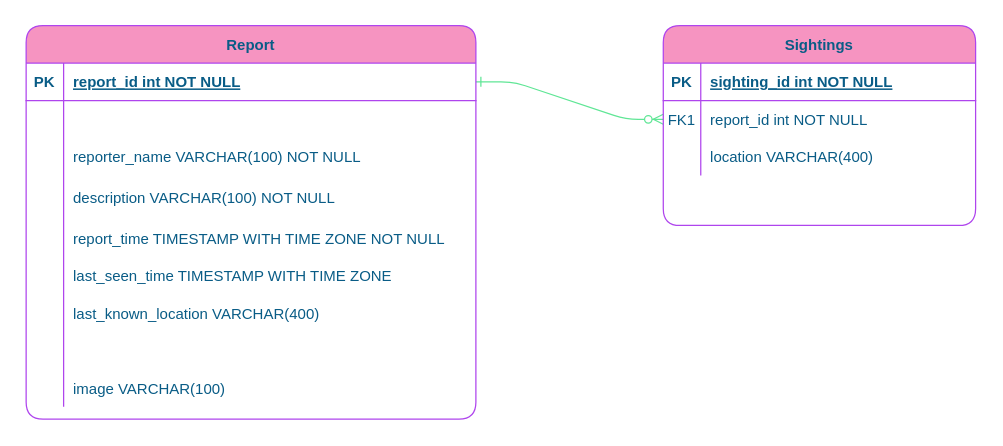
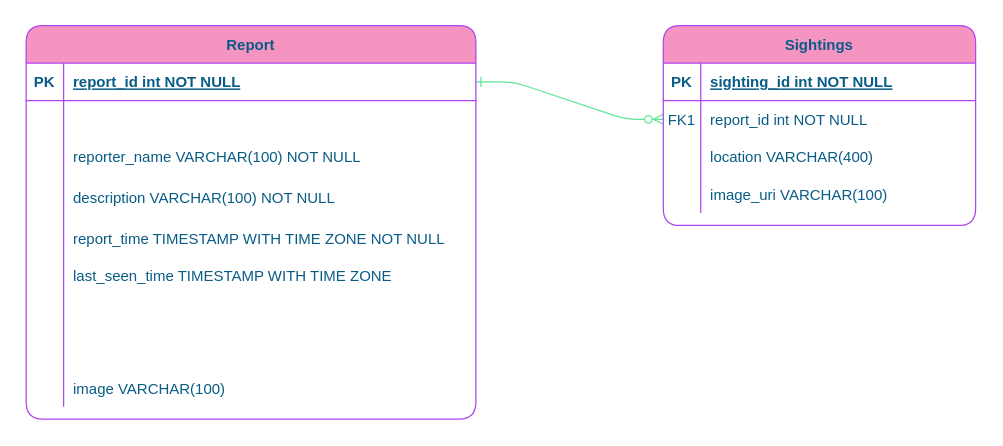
node "image_uri VARCHAR(100)": added
node "last_known_location VARCHAR(400)": removed
